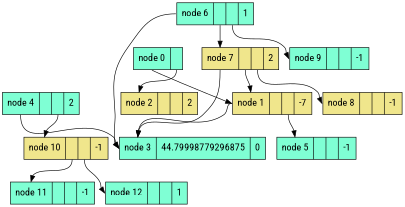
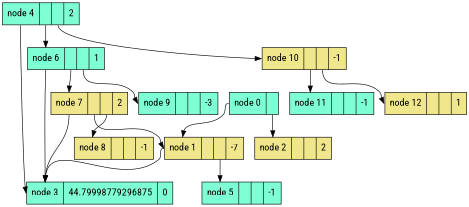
edge "node 4" -> "node 6": added
node "node 9": text "-1" -> "-3"
node "node 12": fillcolor aquamarine -> khaki
